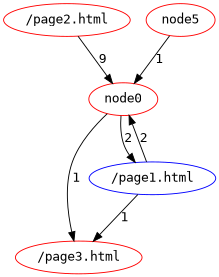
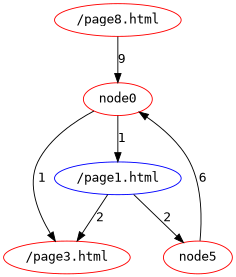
node "/page2.html": label "/page2.html" -> "/page8.html"
edge "node5" -> "node0": label "1" -> "6"
edge "node0" -> "/page1.html": label "2" -> "1"
edge "/page1.html" -> "node0": now "/page1.html" -> "node5"
edge "/page1.html" -> "/page3.html": label "1" -> "2"
